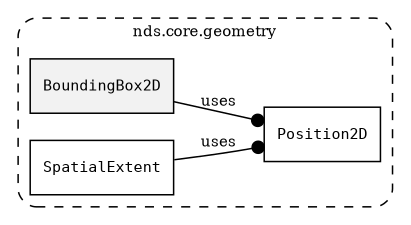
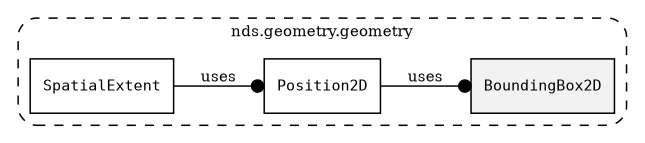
cluster "nds.core.geometry": label "nds.core.geometry" -> "nds.geometry.geometry"
edge "BoundingBox2D" -> "Position2D": reversed
